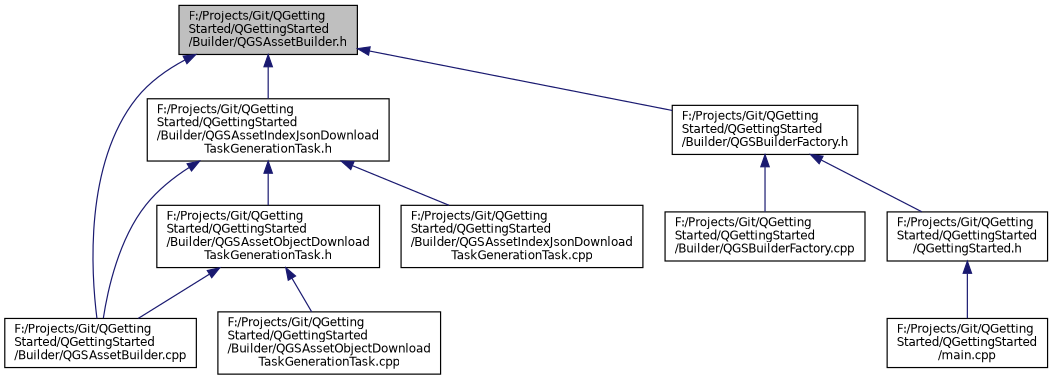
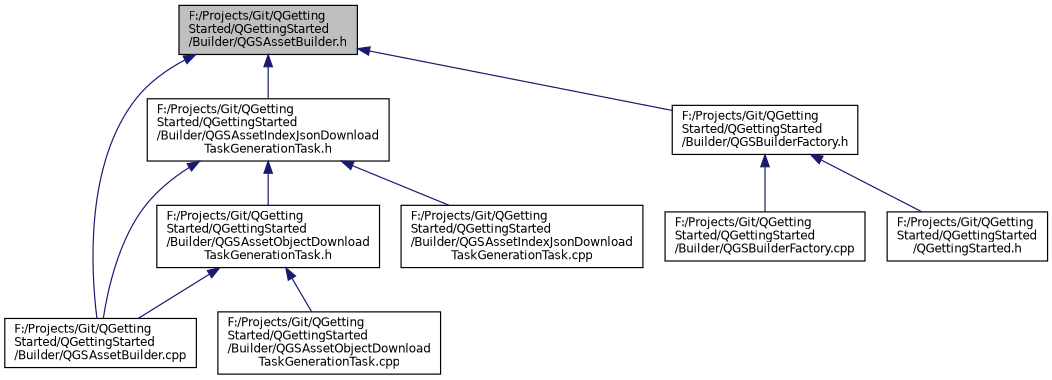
node "F:/Projects/Git/QGetting Started/QGettingStarted /main.cpp": removed
